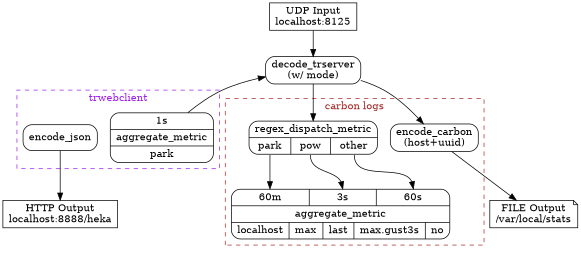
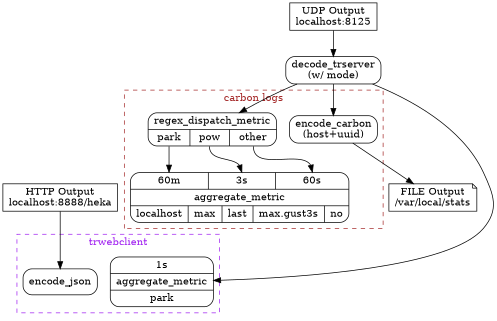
node "UDP Input localhost:8125": label "UDP Input localhost:8125" -> "UDP Output localhost:8125"
edge "1s" -> "decode_trserver (w/ mode)": reversed
edge "encode_json" -> "HTTP Output localhost:8888/heka": reversed
